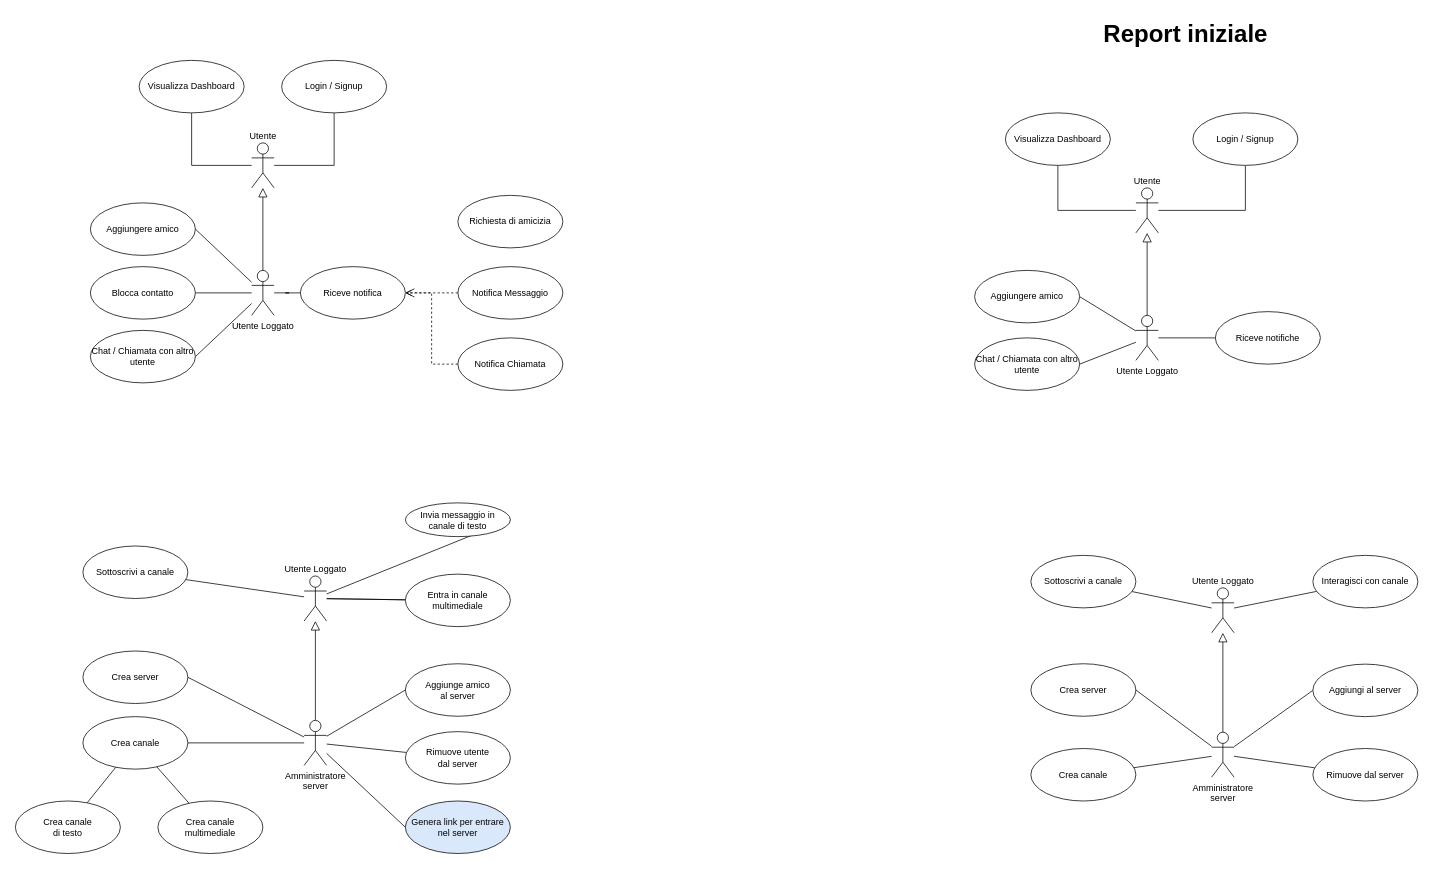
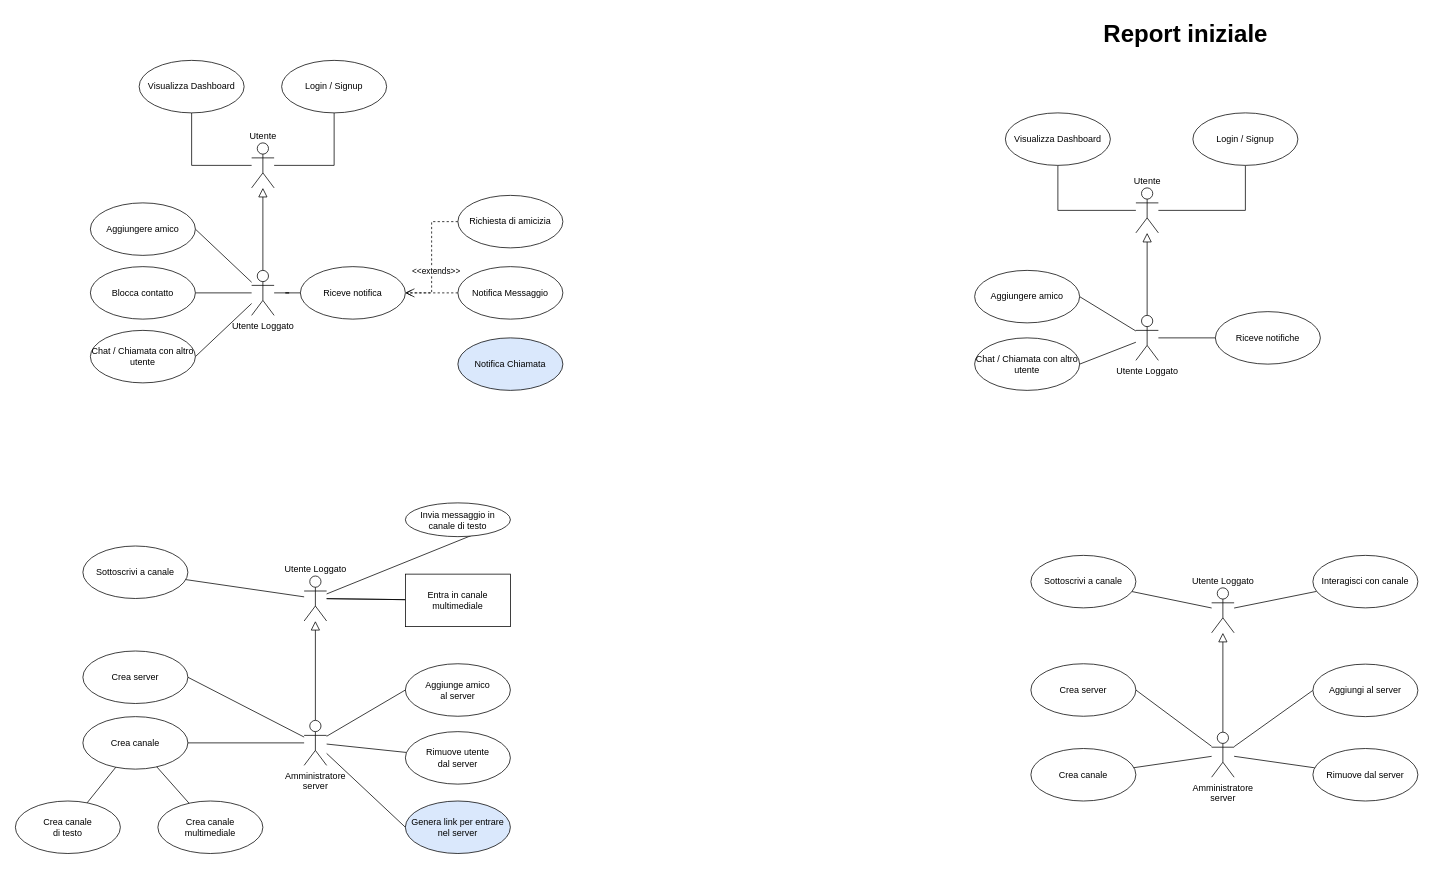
edge "Richiesta di amicizia" -> "Riceve notifica": added, label "<<extends>>"
edge "Notifica Chiamata" -> "Riceve notifica": removed
node "Notifica Chiamata": fillcolor #ffffff -> #dae8fc
node "Entra in canale multimediale": shape ellipse -> rectangle
